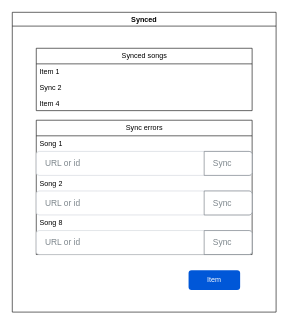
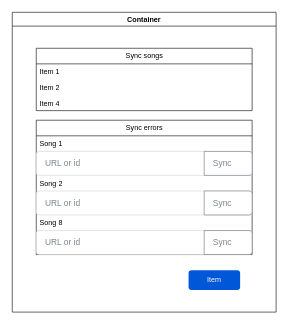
node "Synced": label "Synced" -> "Container"
node "Synced songs": label "Synced songs" -> "Sync songs"
node "Sync 2": label "Sync 2" -> "Item 2"
